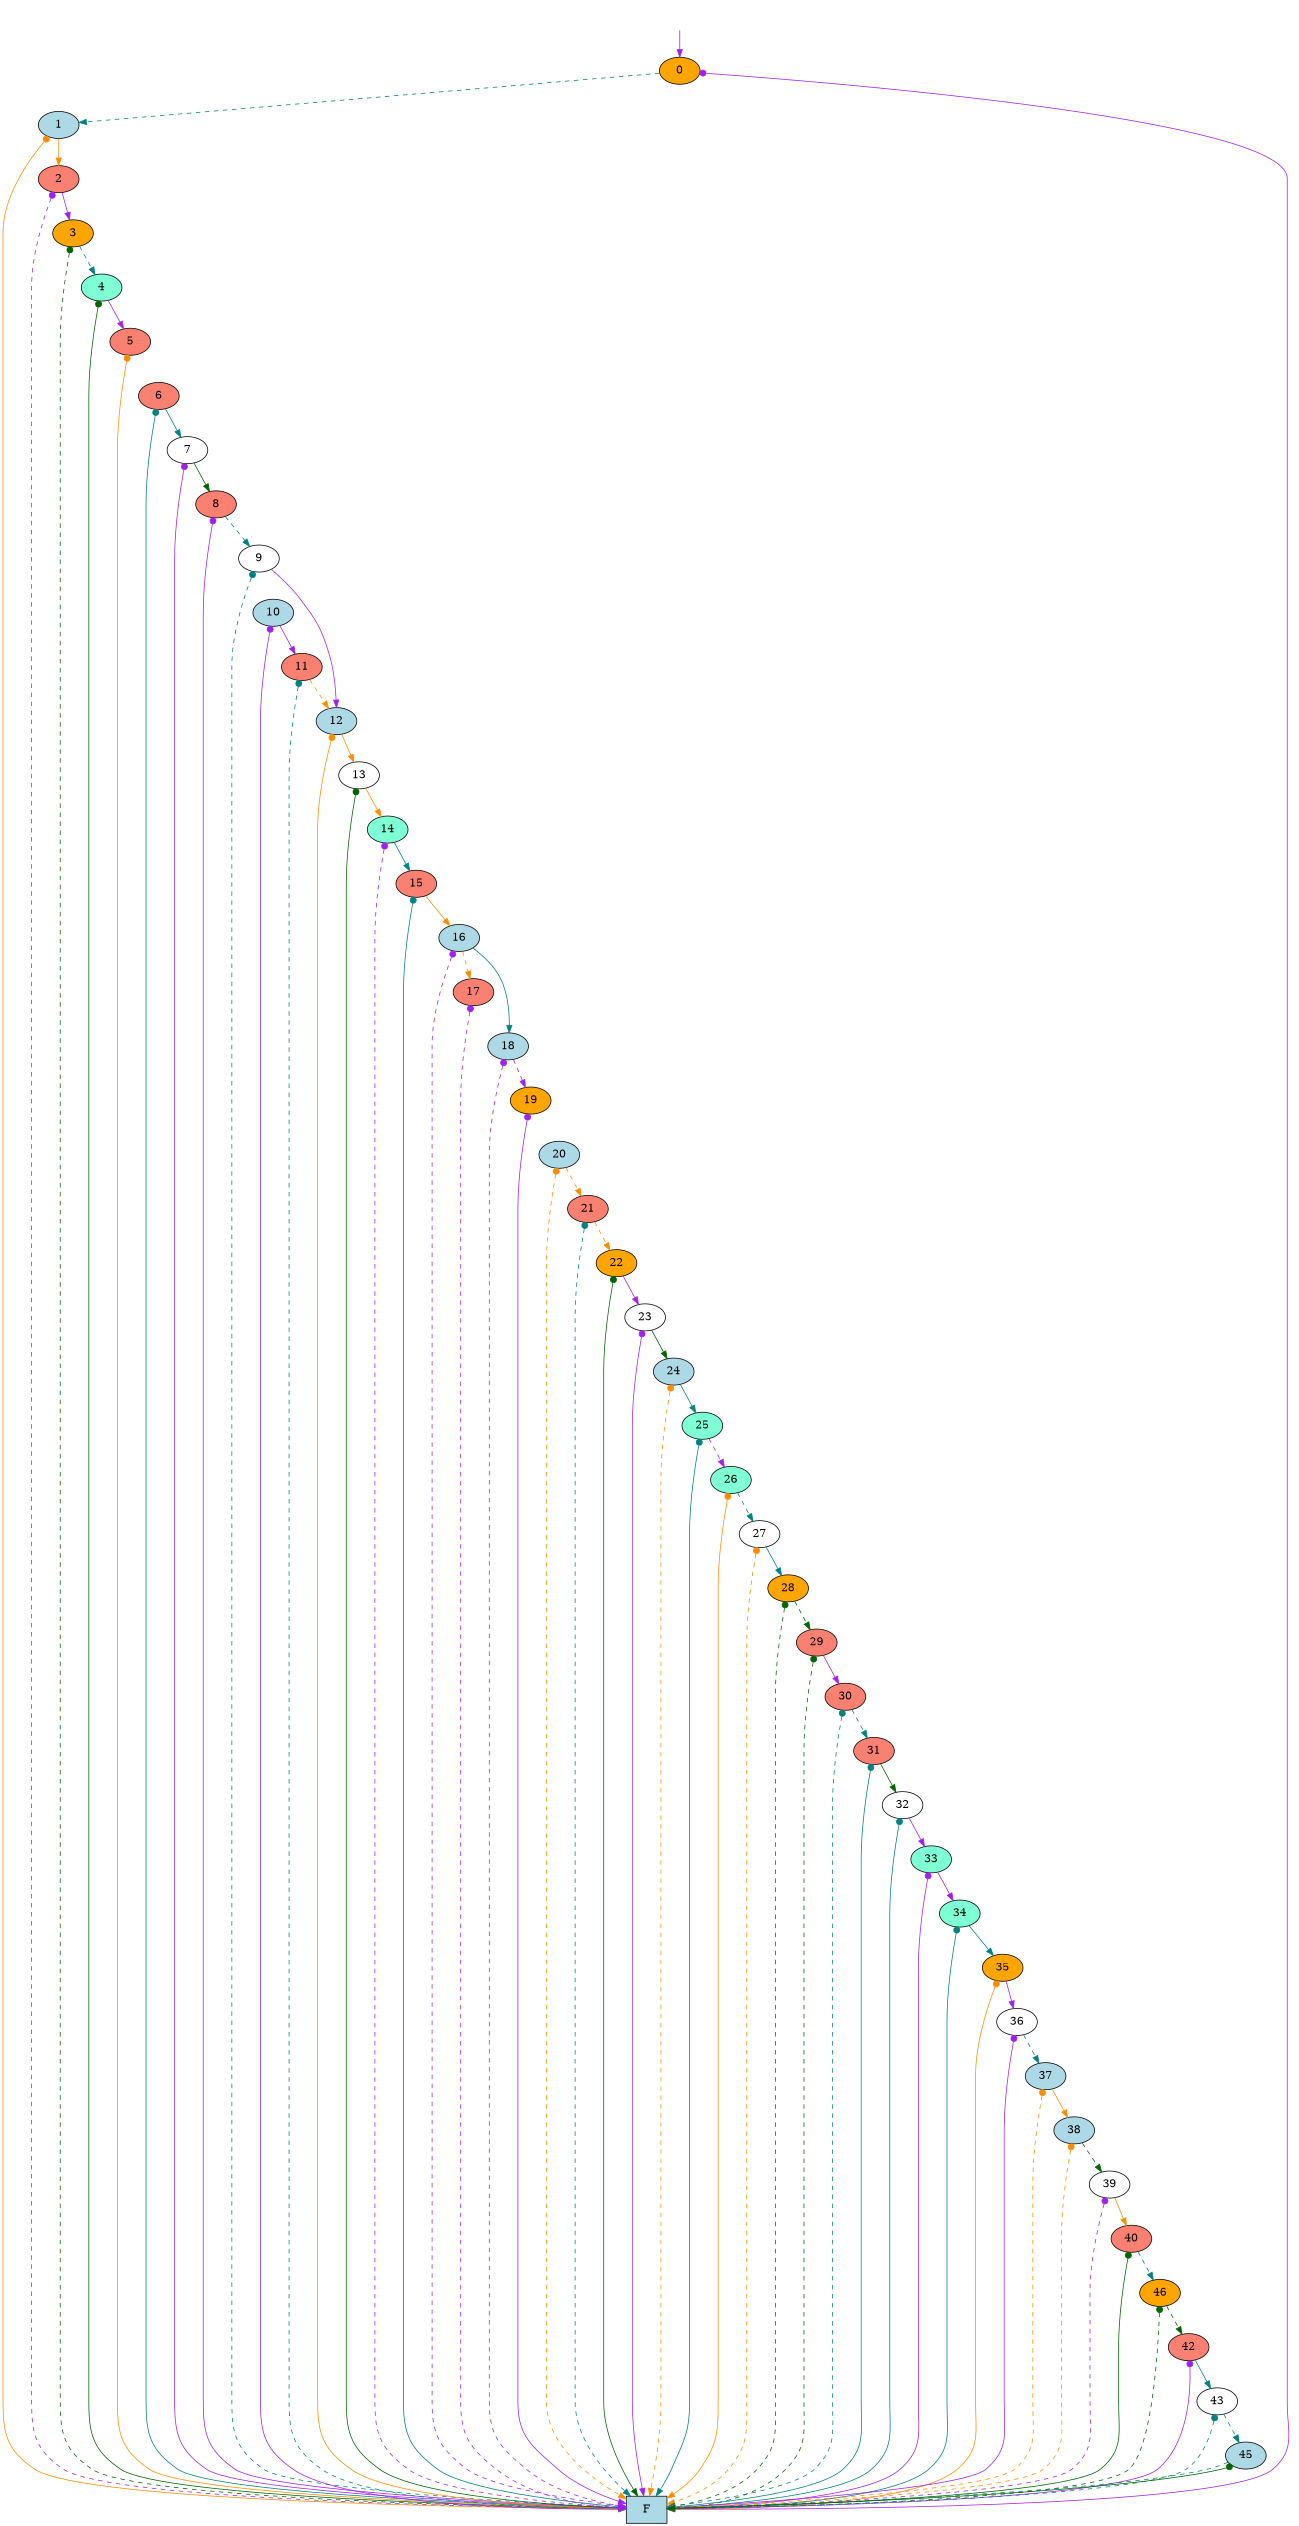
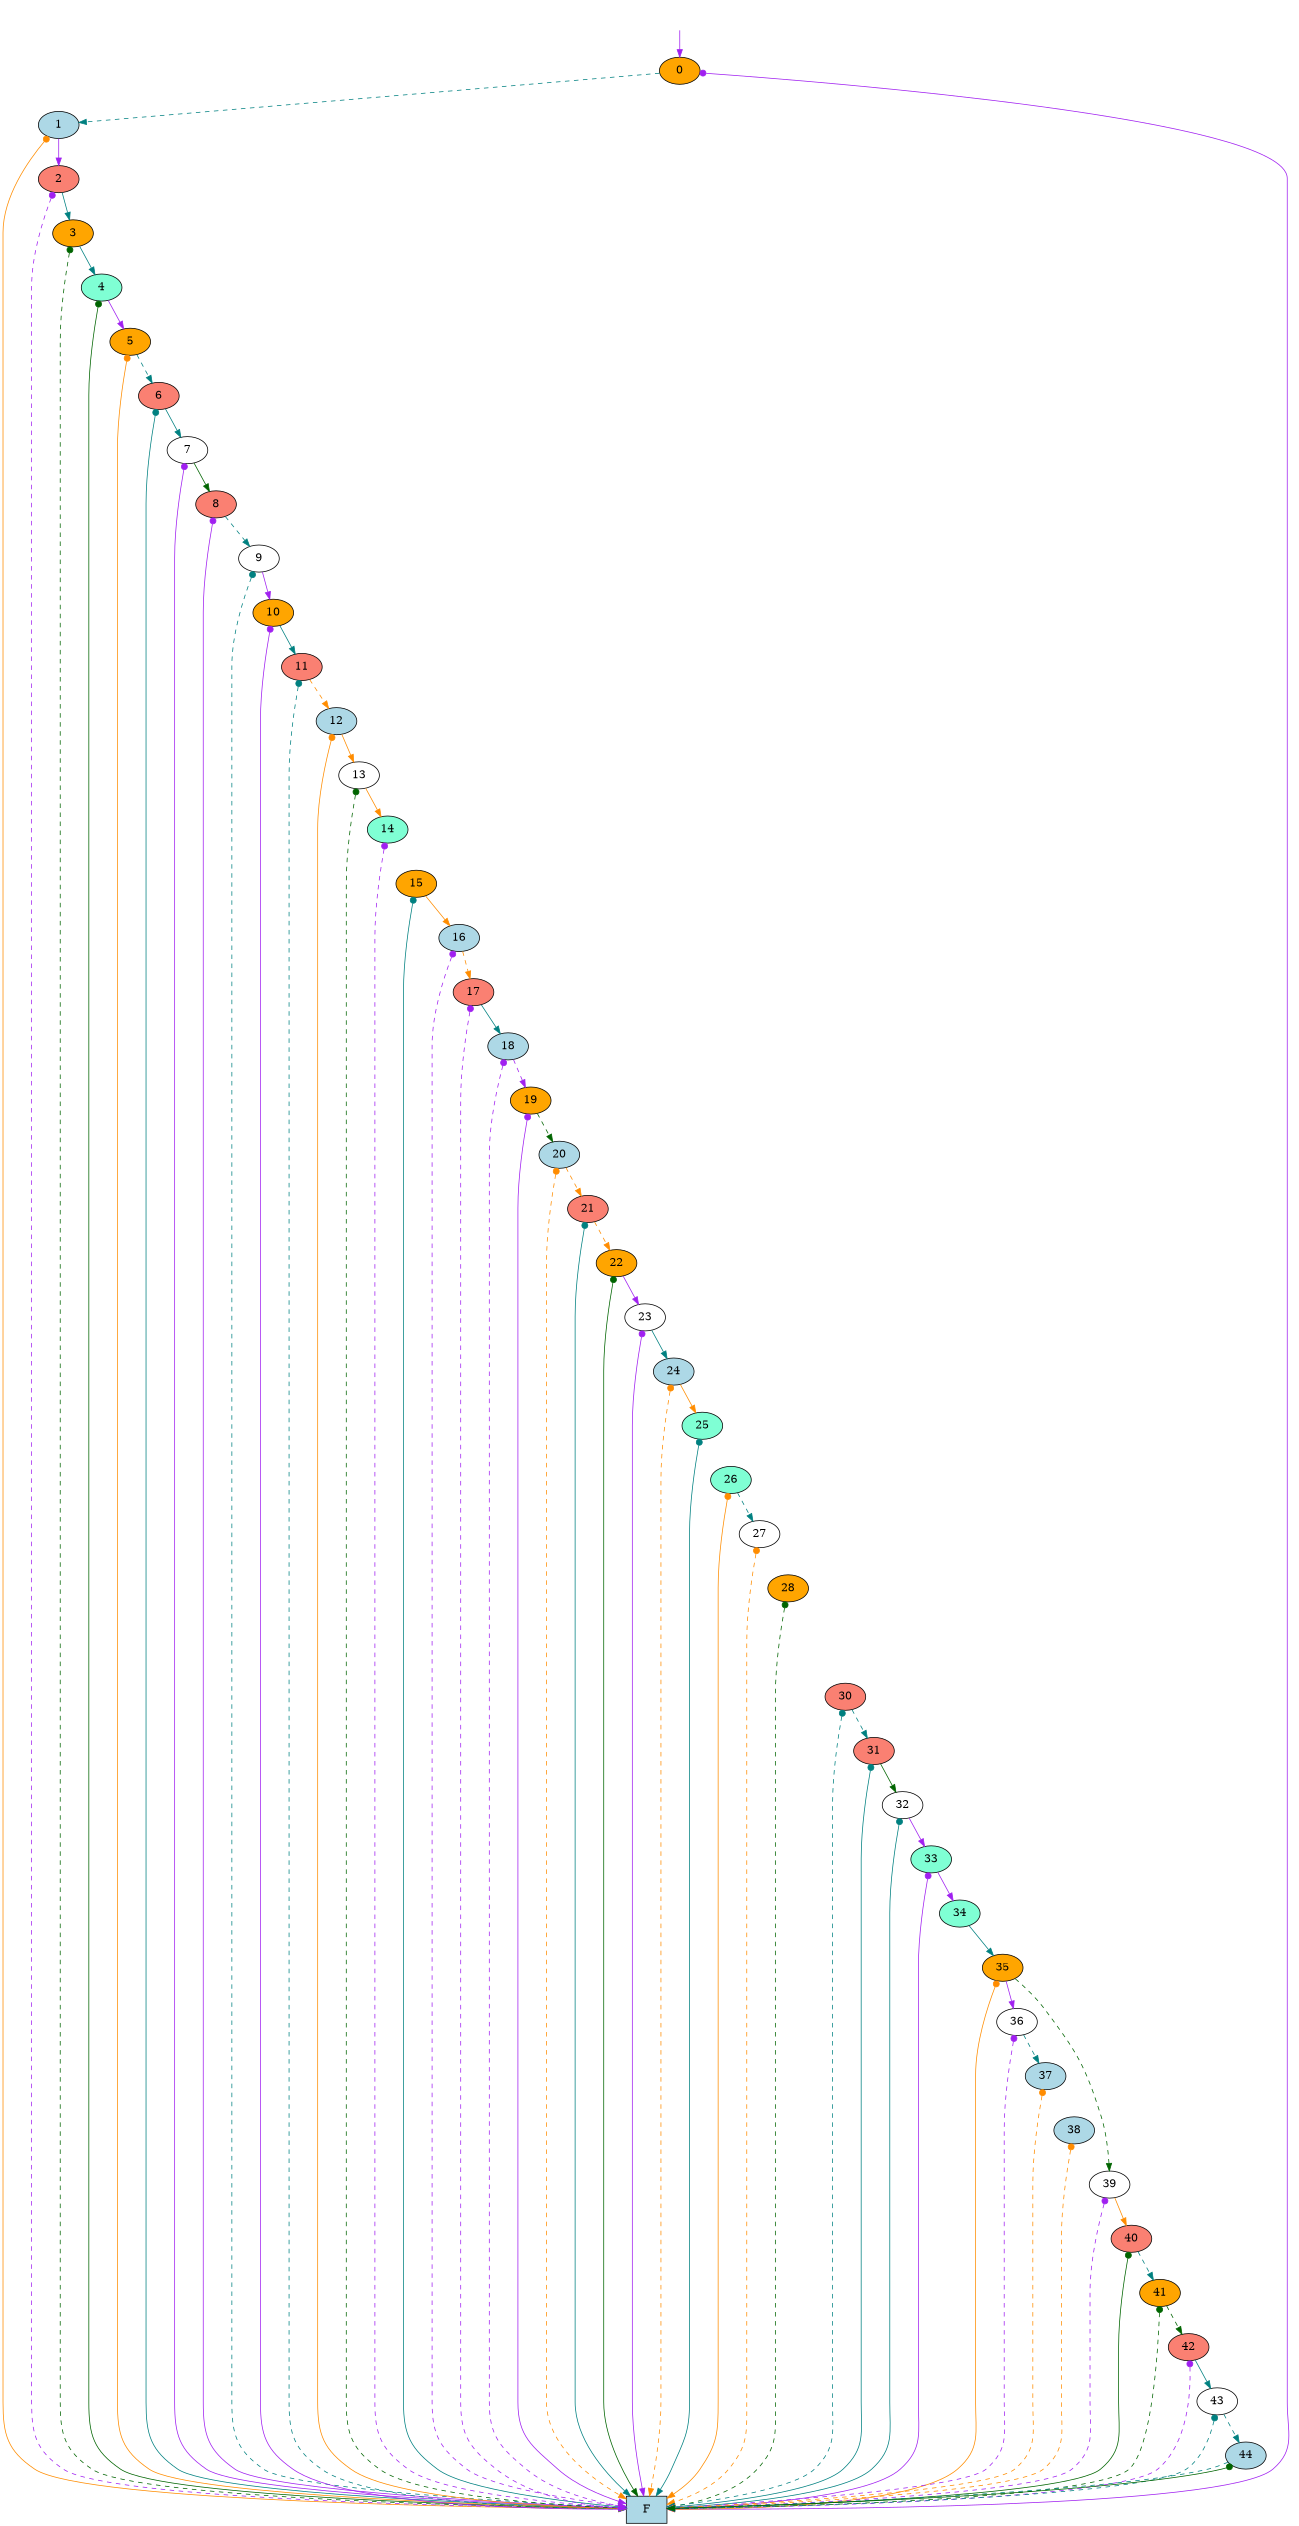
edge "1" -> "2": color darkorange -> purple
edge "2" -> "3": color purple -> teal
edge "3" -> "4": style dashed -> solid
node "5": fillcolor salmon -> orange
edge "5" -> "6": added
node "10": fillcolor lightblue -> orange
edge "9" -> "12": now "9" -> "10"
edge "10" -> "11": color purple -> teal
edge "14" -> "15": removed
node "15": fillcolor salmon -> orange
edge "16" -> "18": now "17" -> "18"
edge "19" -> "20": added
edge "23" -> "24": color darkgreen -> teal
edge "24" -> "25": color teal -> darkorange
edge "25" -> "26": removed
edge "27" -> "28": removed
node "29": removed
edge "13" -- "F": style solid -> dashed
edge "21" -- "F": style dashed -> solid
edge "37" -> "38": removed
edge "38" -> "39": now "35" -> "39"
node "46": label "46" -> "41"
edge "34" -- "F": removed
edge "36" -- "F": style solid -> dashed
node "45": label "45" -> "44"
edge "42" -- "F": style solid -> dashed
